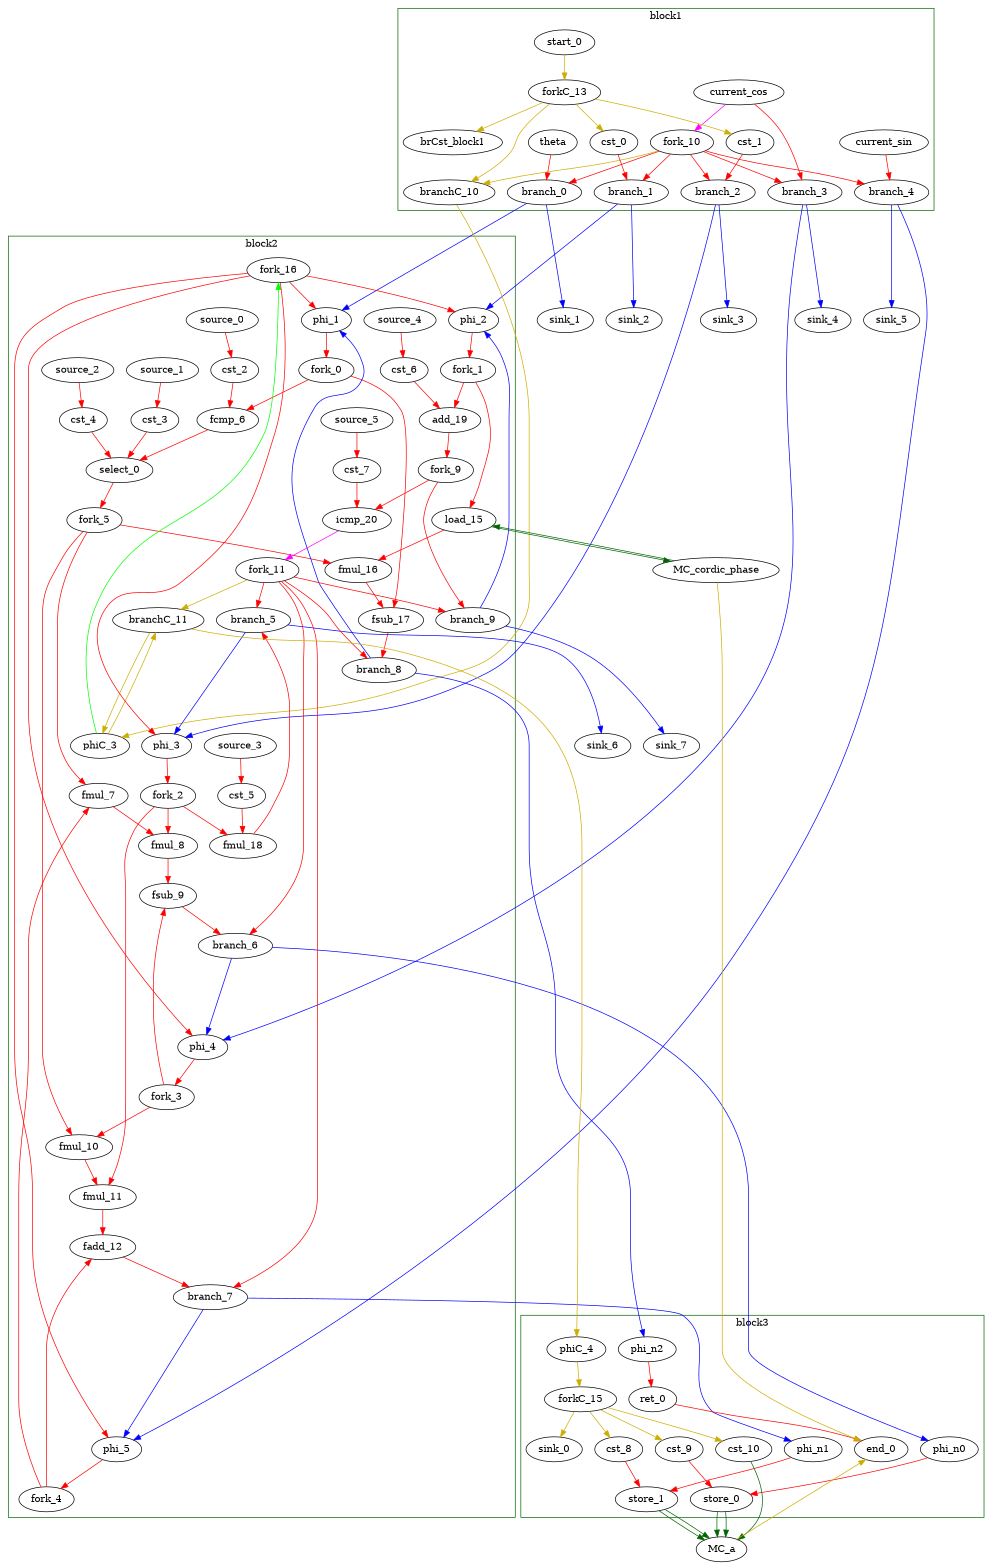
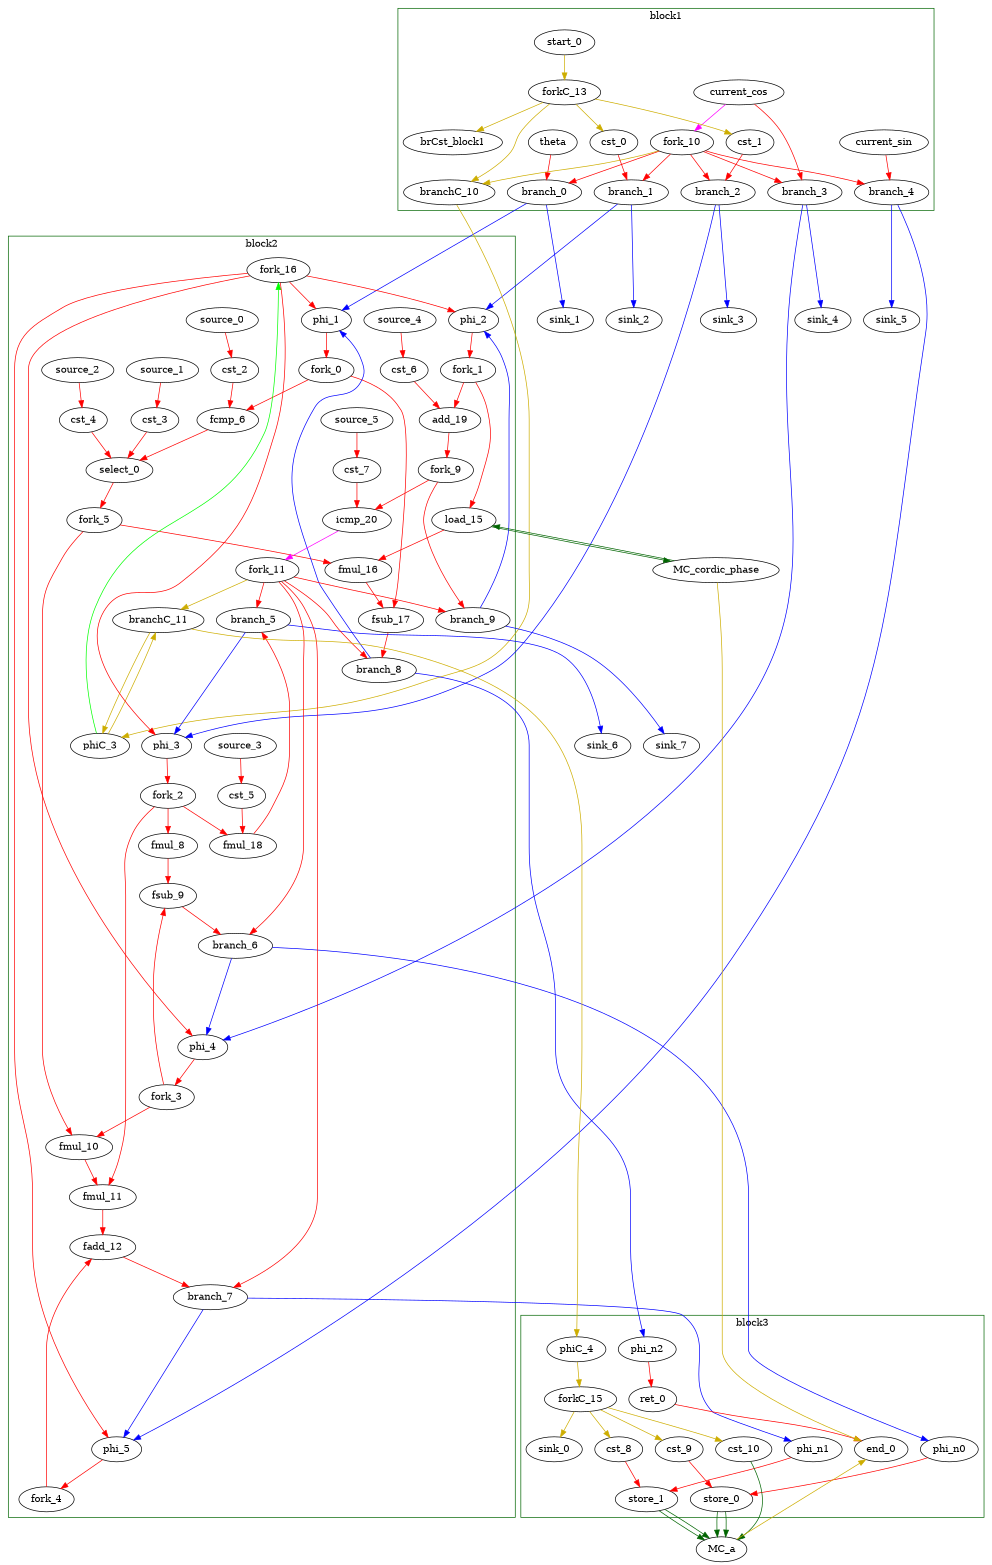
node "fmul_7": removed
